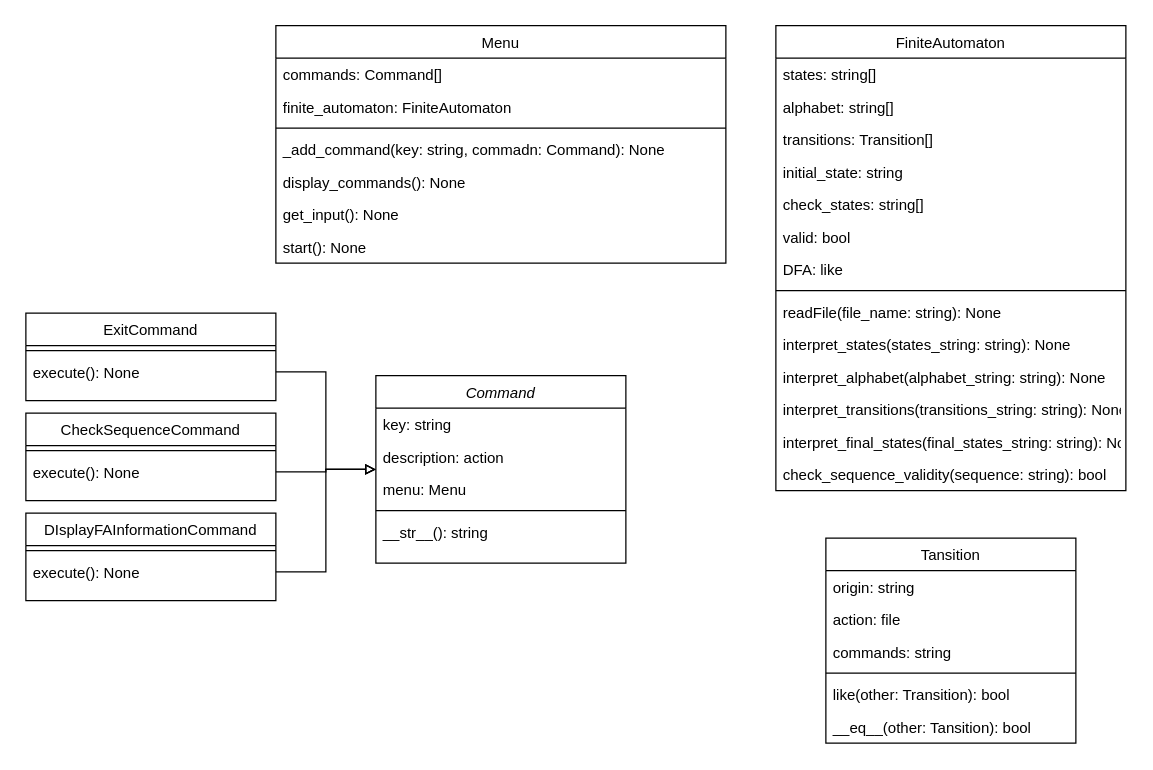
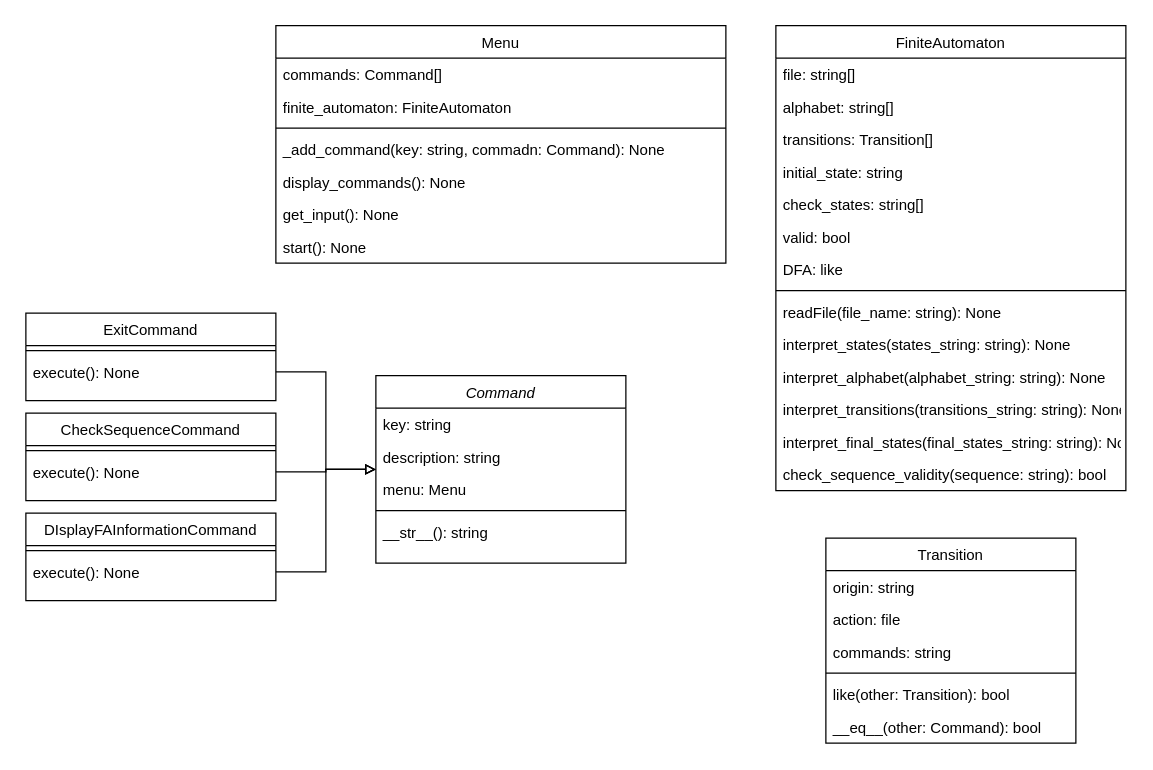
node "states: string[]": label "states: string[]" -> "file: string[]"
node "description: action": label "description: action" -> "description: string"
node "Tansition": label "Tansition" -> "Transition"
node "__eq__(other: Tansition): bool": label "__eq__(other: Tansition): bool" -> "__eq__(other: Command): bool"
